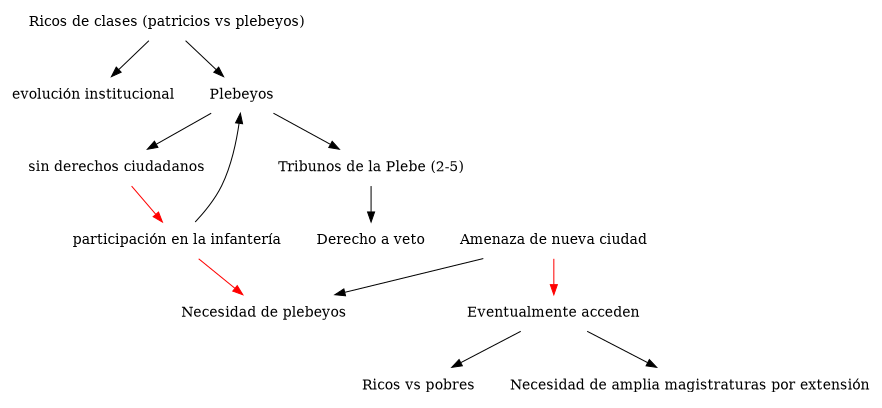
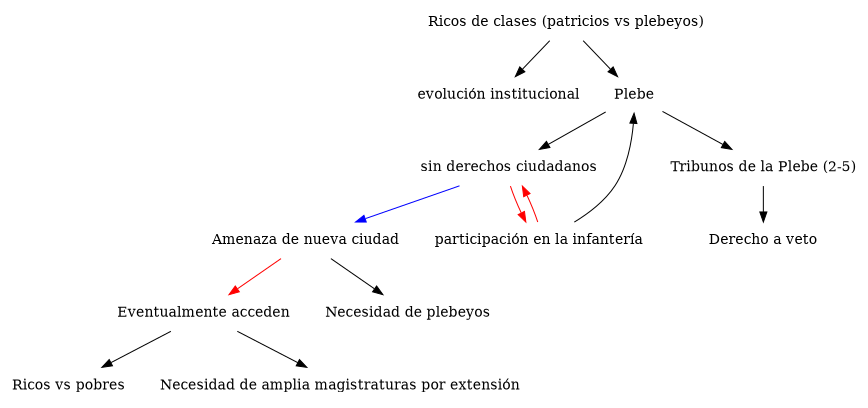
node "Plebeyos": label "Plebeyos" -> "Plebe"
edge "sin derechos ciudadanos" -> "Amenaza de nueva ciudad": added
edge "participación en la infantería" -> "Necesidad de plebeyos": now "participación en la infantería" -> "sin derechos ciudadanos"
